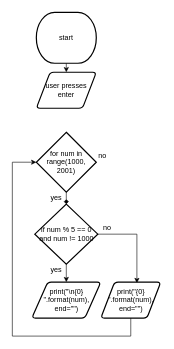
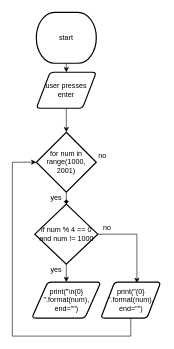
edge "user presses enter" -> "for num in range(1000, 2001)": added
node "if num % 5 == 0 and num != 1000": label "if num % 5 == 0 and num != 1000" -> "if num % 4 == 0 and num != 1000"
